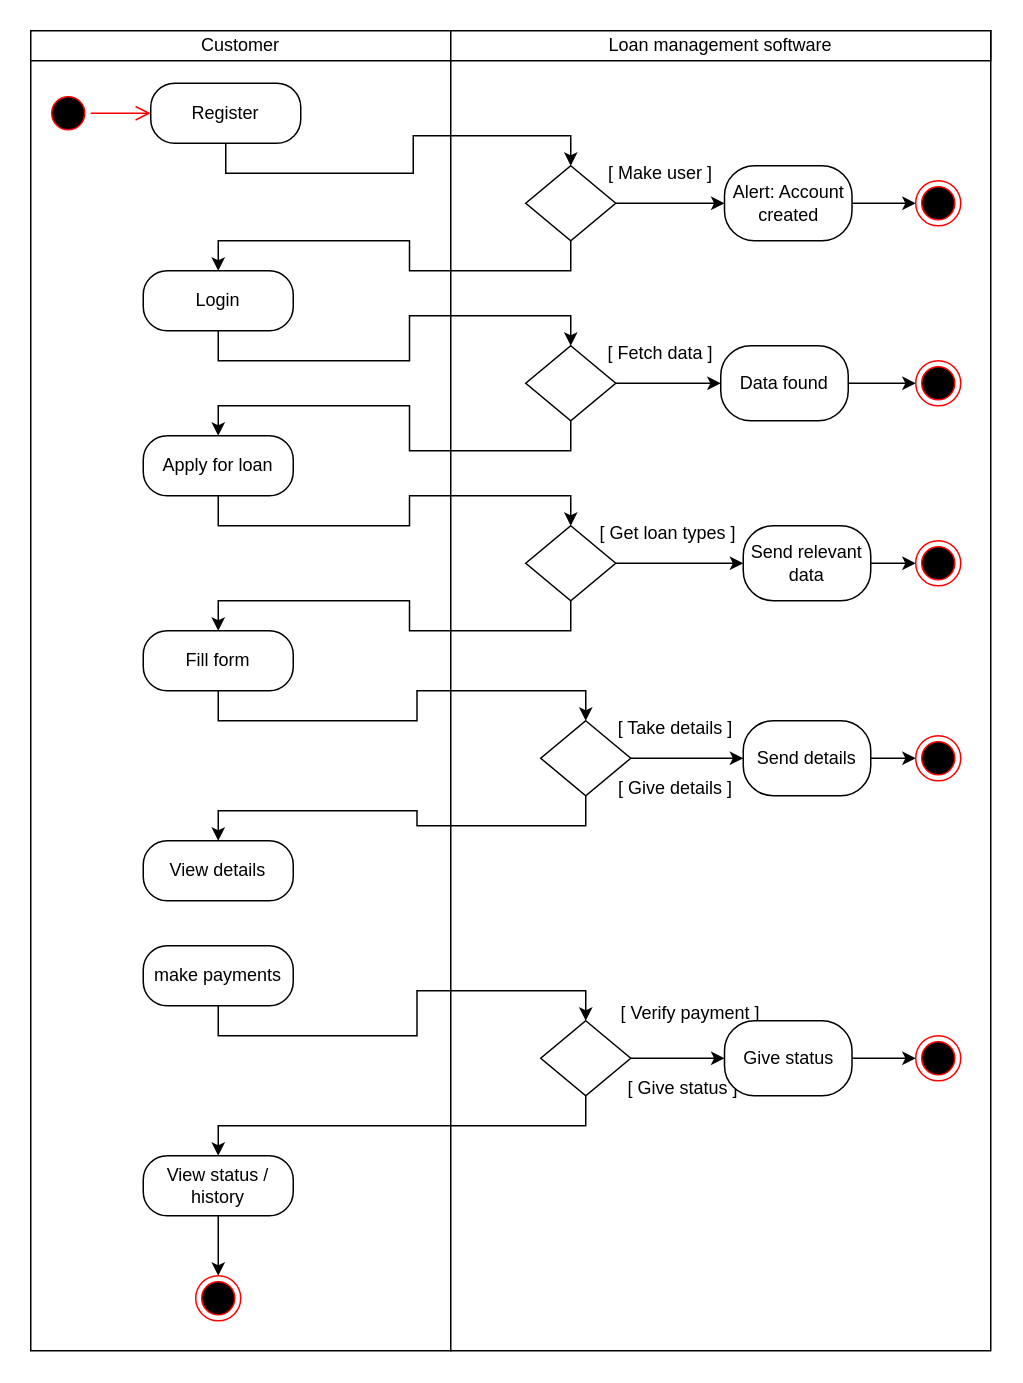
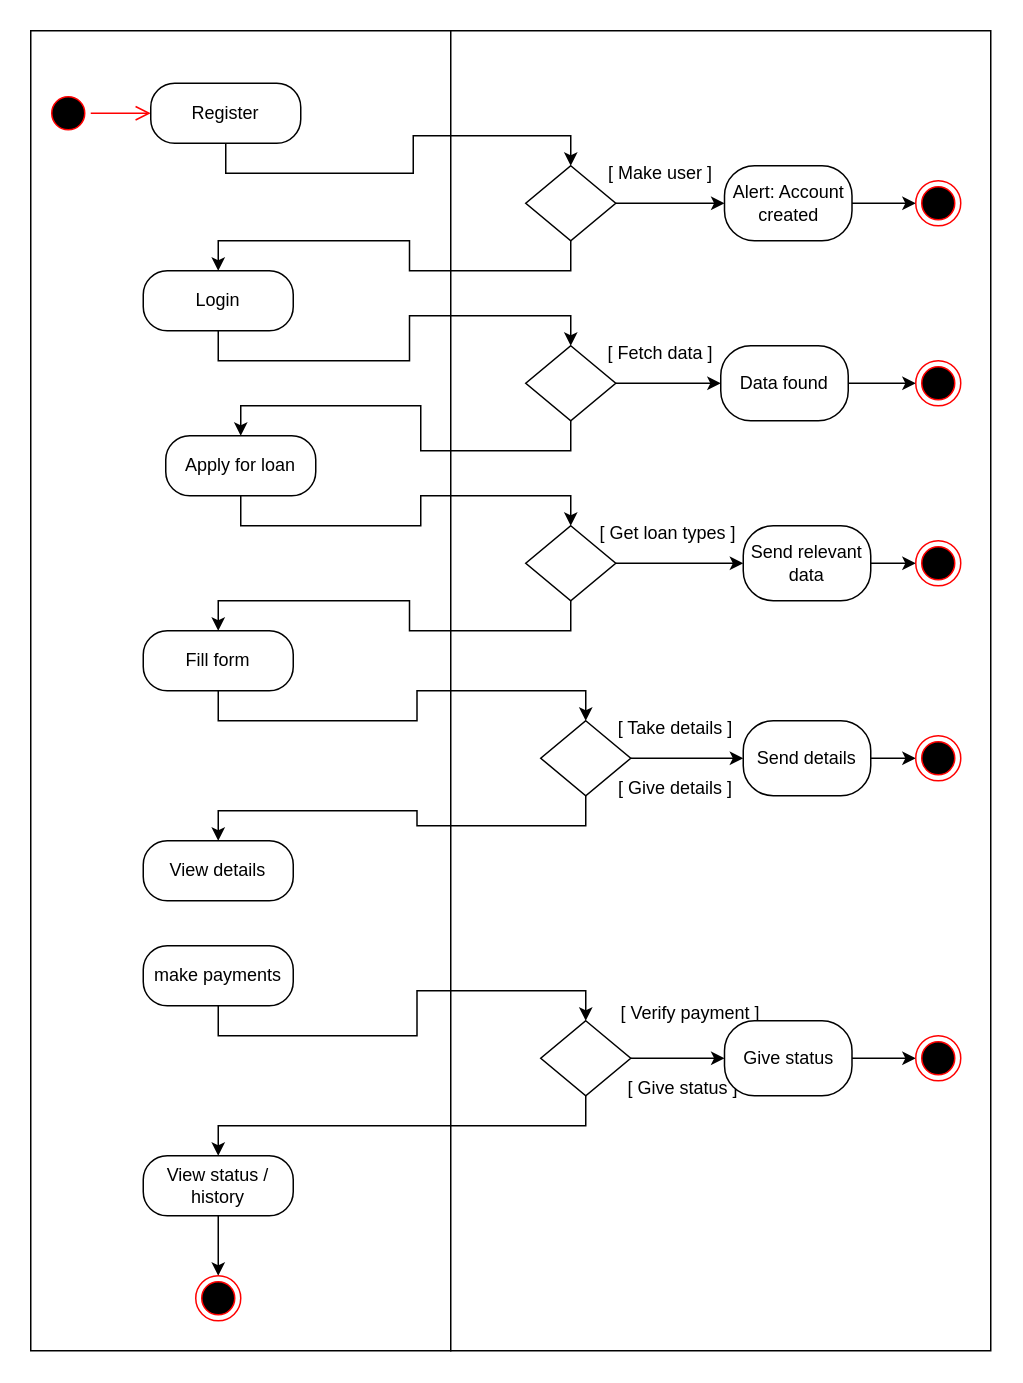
node "Customer": removed
node "Loan management software": removed
node "Apply for loan": moved (218, 466) -> (241, 466)
